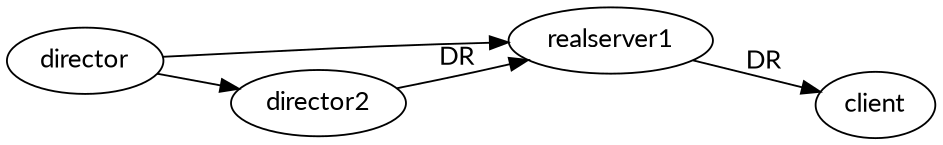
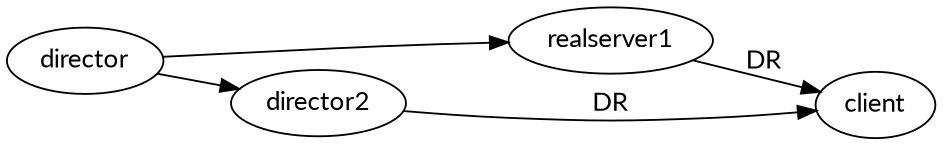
edge "director2" -> "realserver1": now "director2" -> "client"
